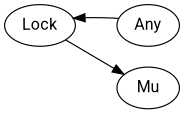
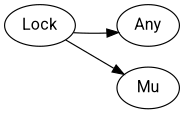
edge "Any" -> "Lock": reversed
